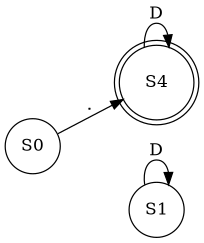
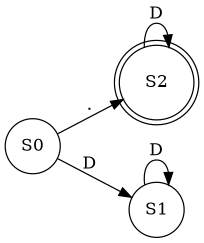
node "S4": label "S4" -> "S2"
edge "S0" -> "S1": added, label "D"
